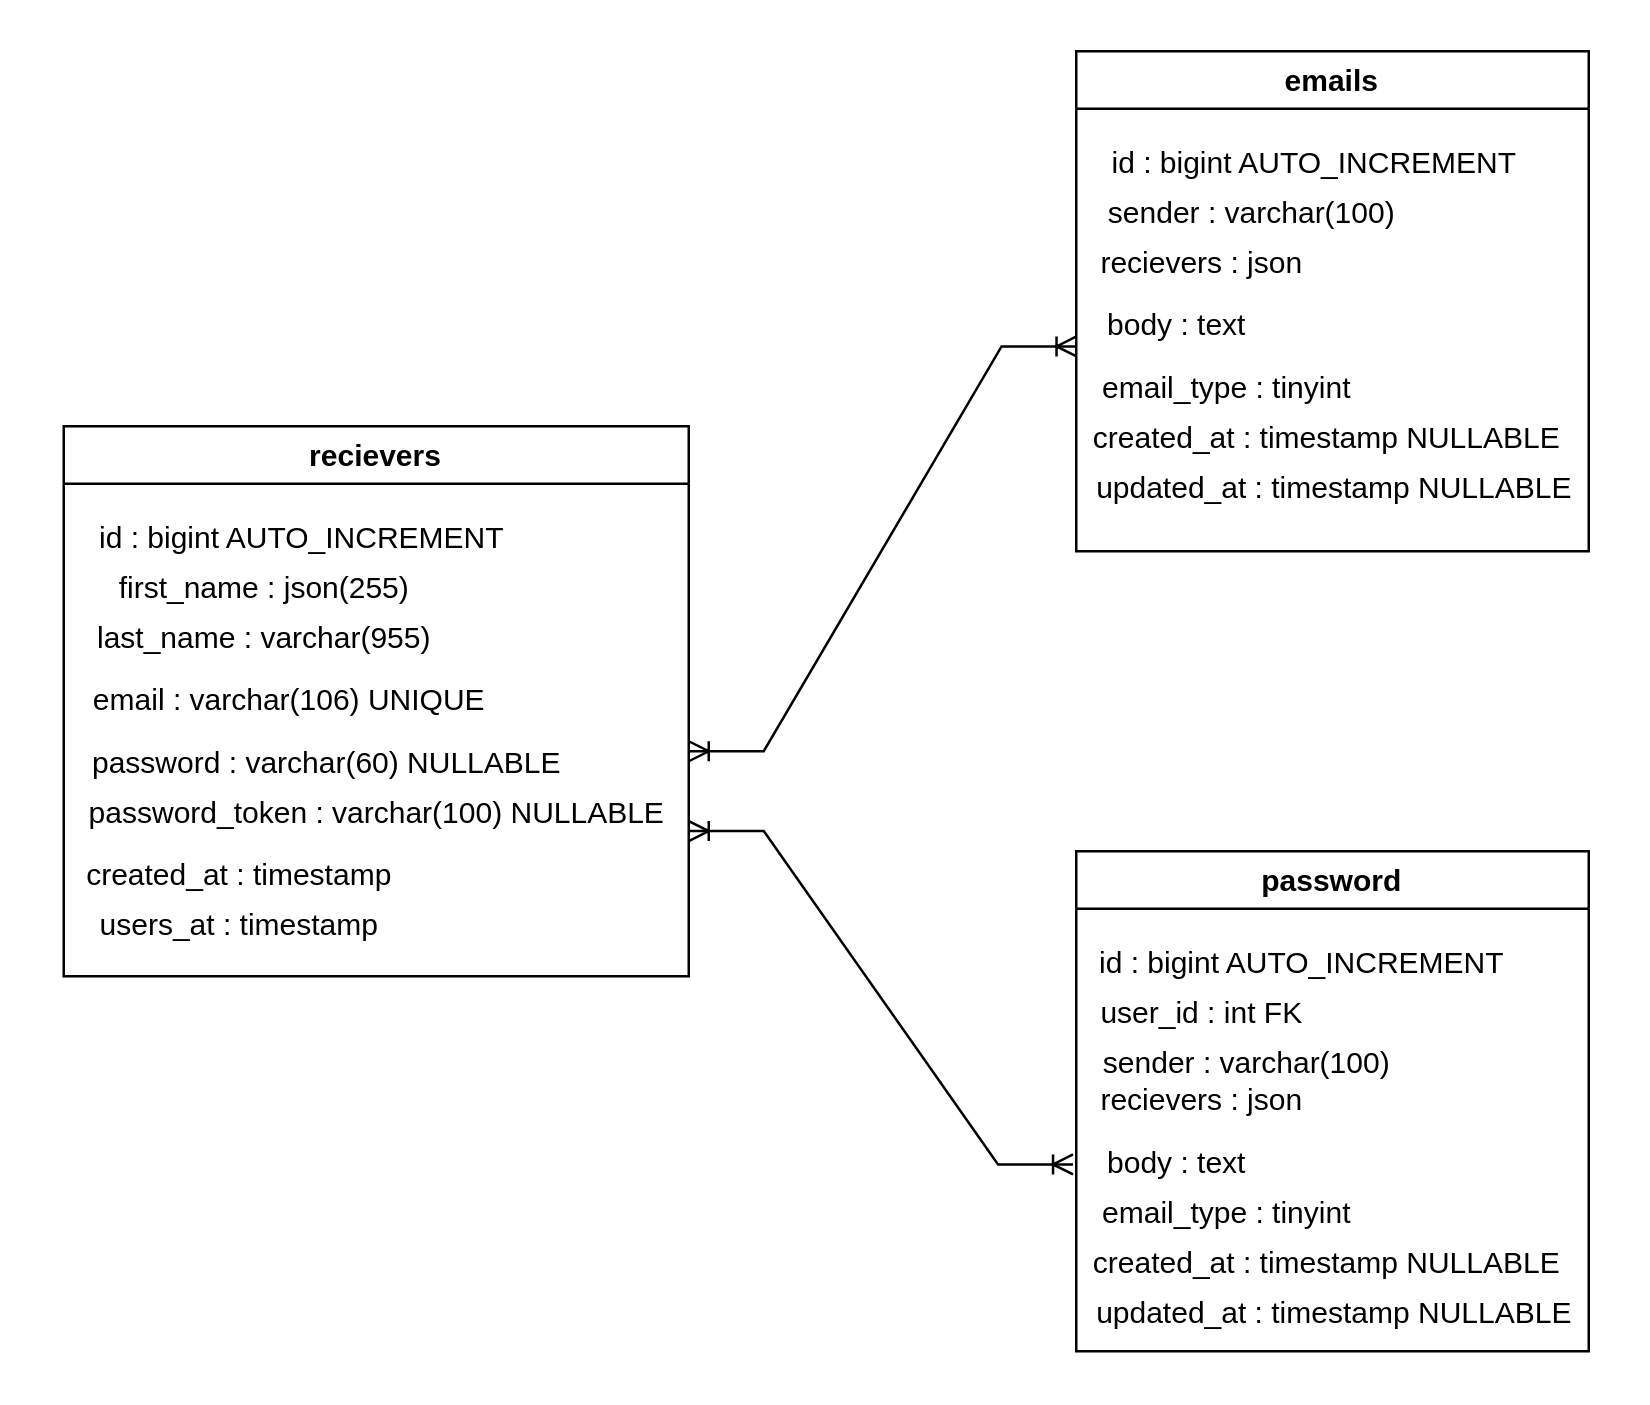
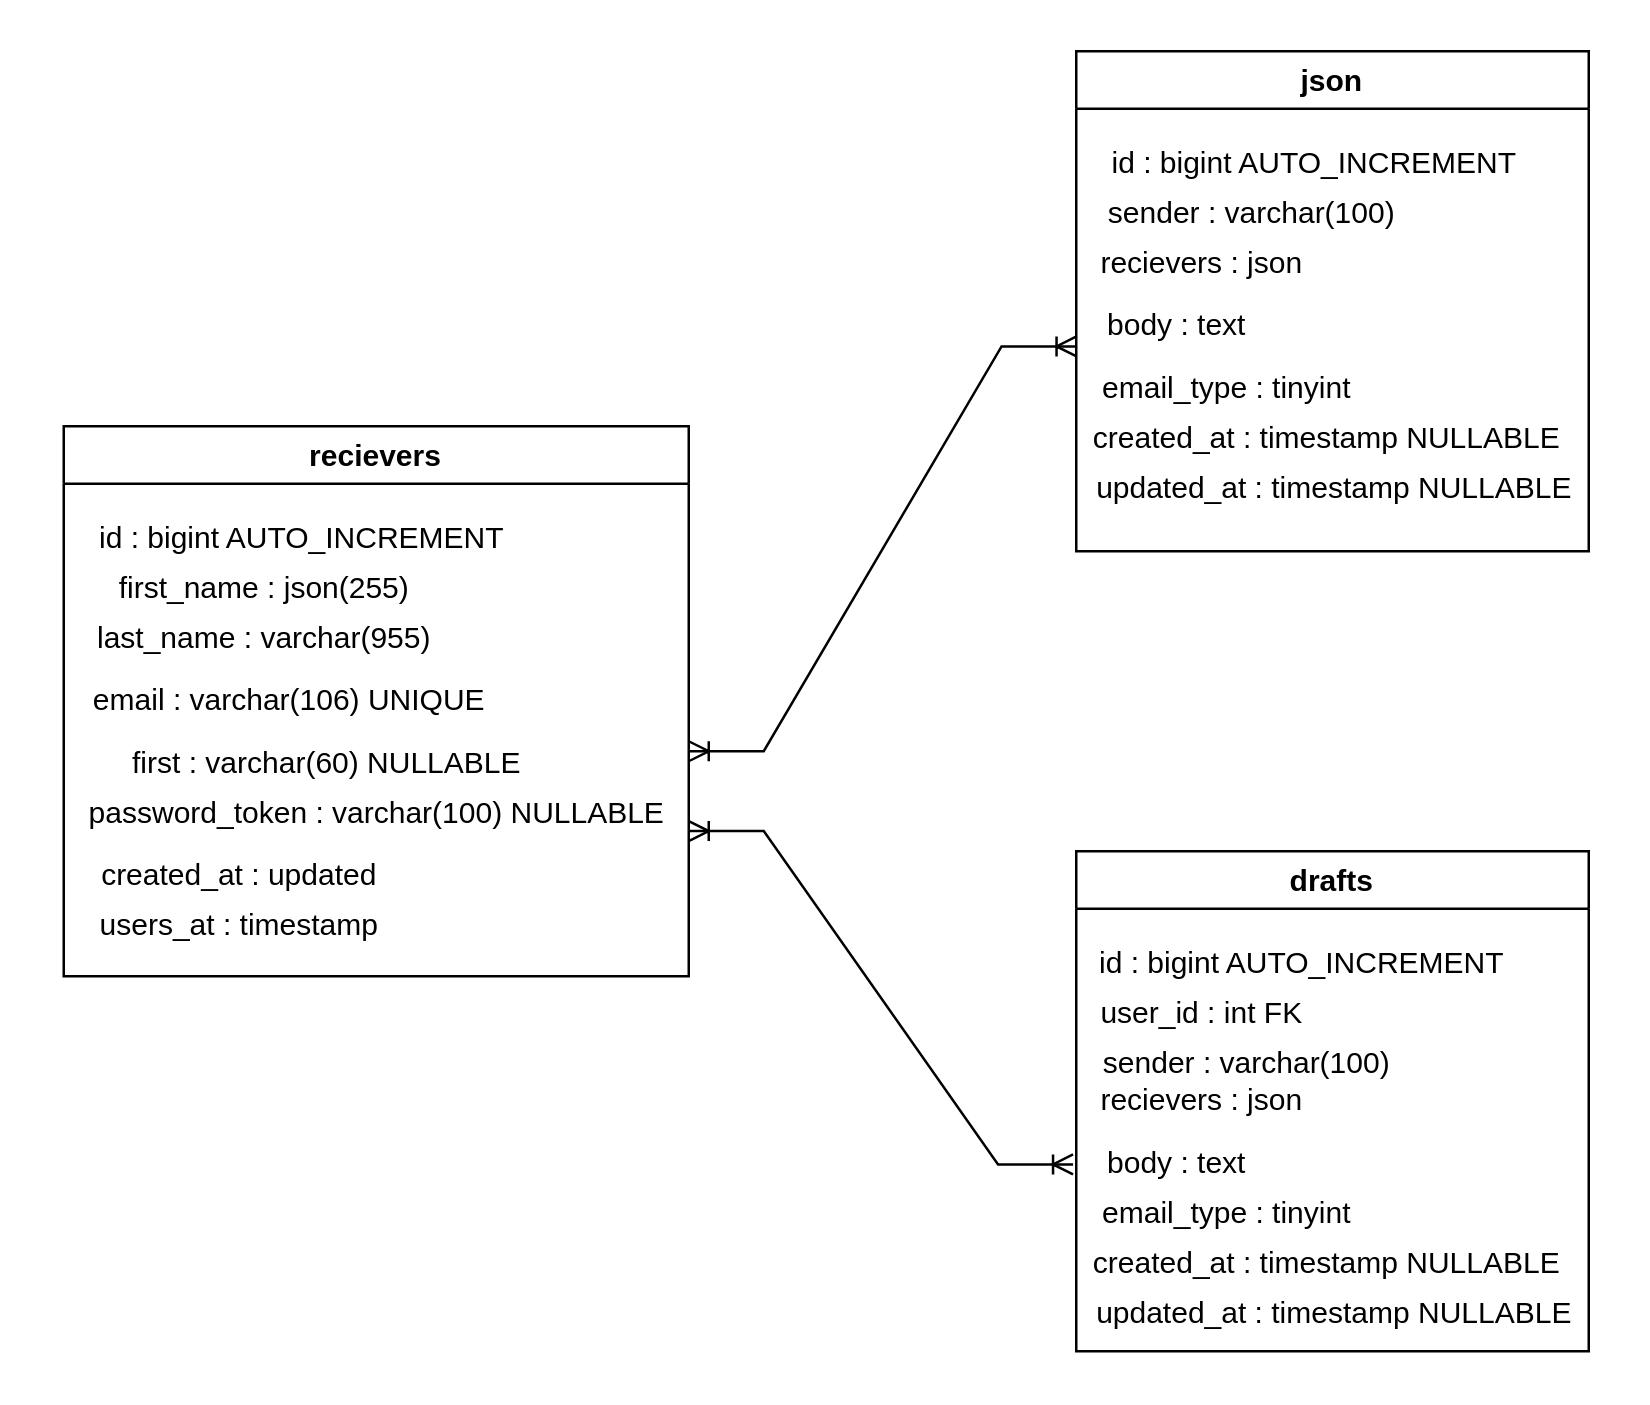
node "emails": label "emails" -> "json"
node "password : varchar(60) NULLABLE": label "password : varchar(60) NULLABLE" -> "first : varchar(60) NULLABLE"
node "created_at : timestamp": label "created_at : timestamp" -> "created_at : updated"
node "password": label "password" -> "drafts"
